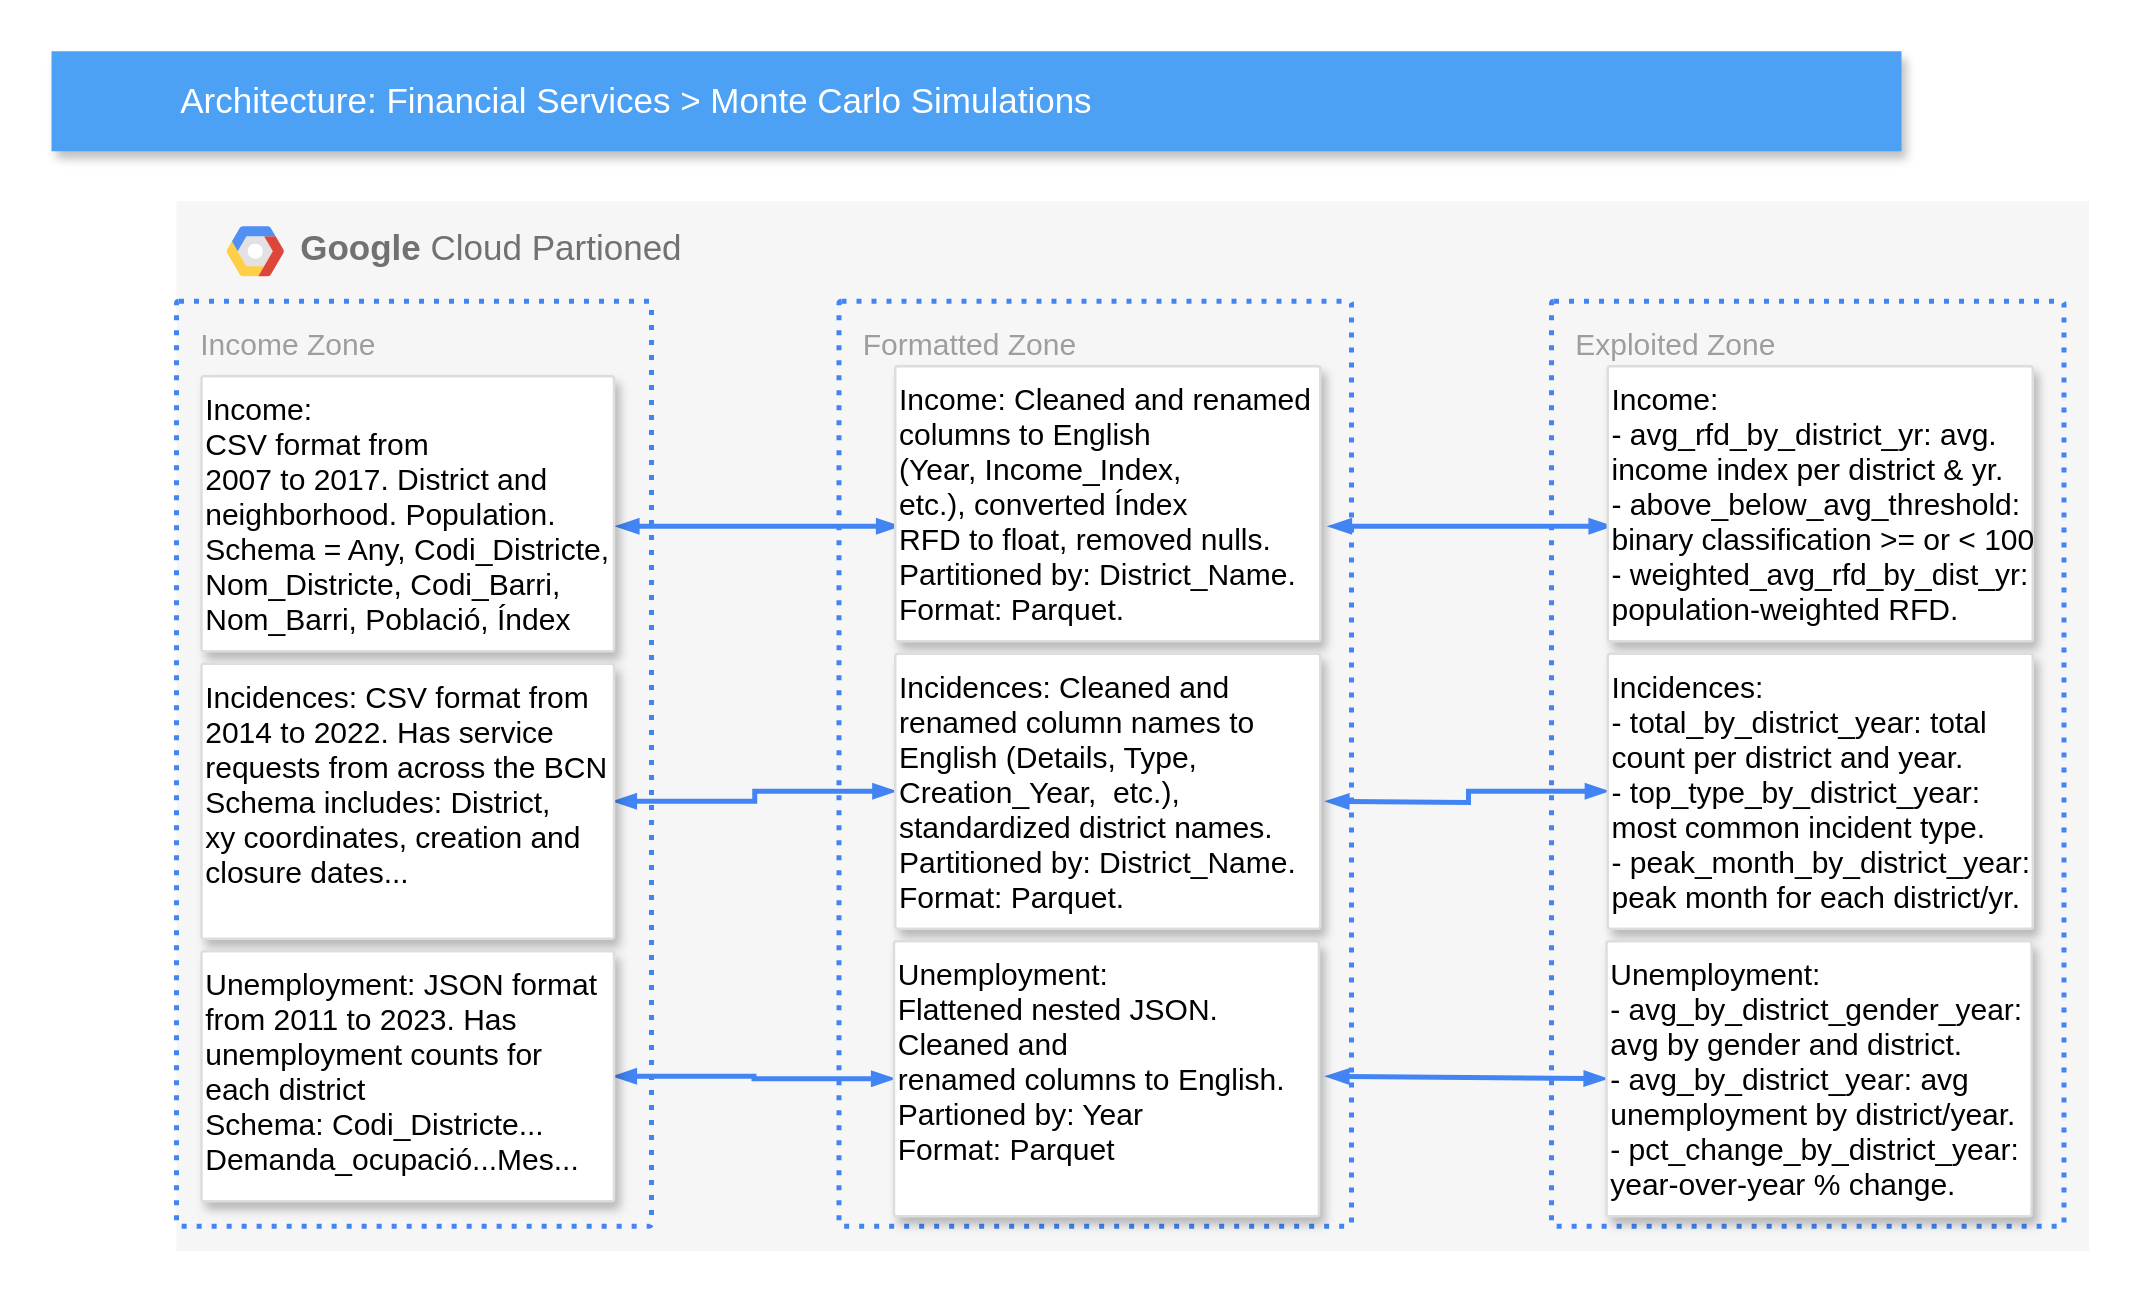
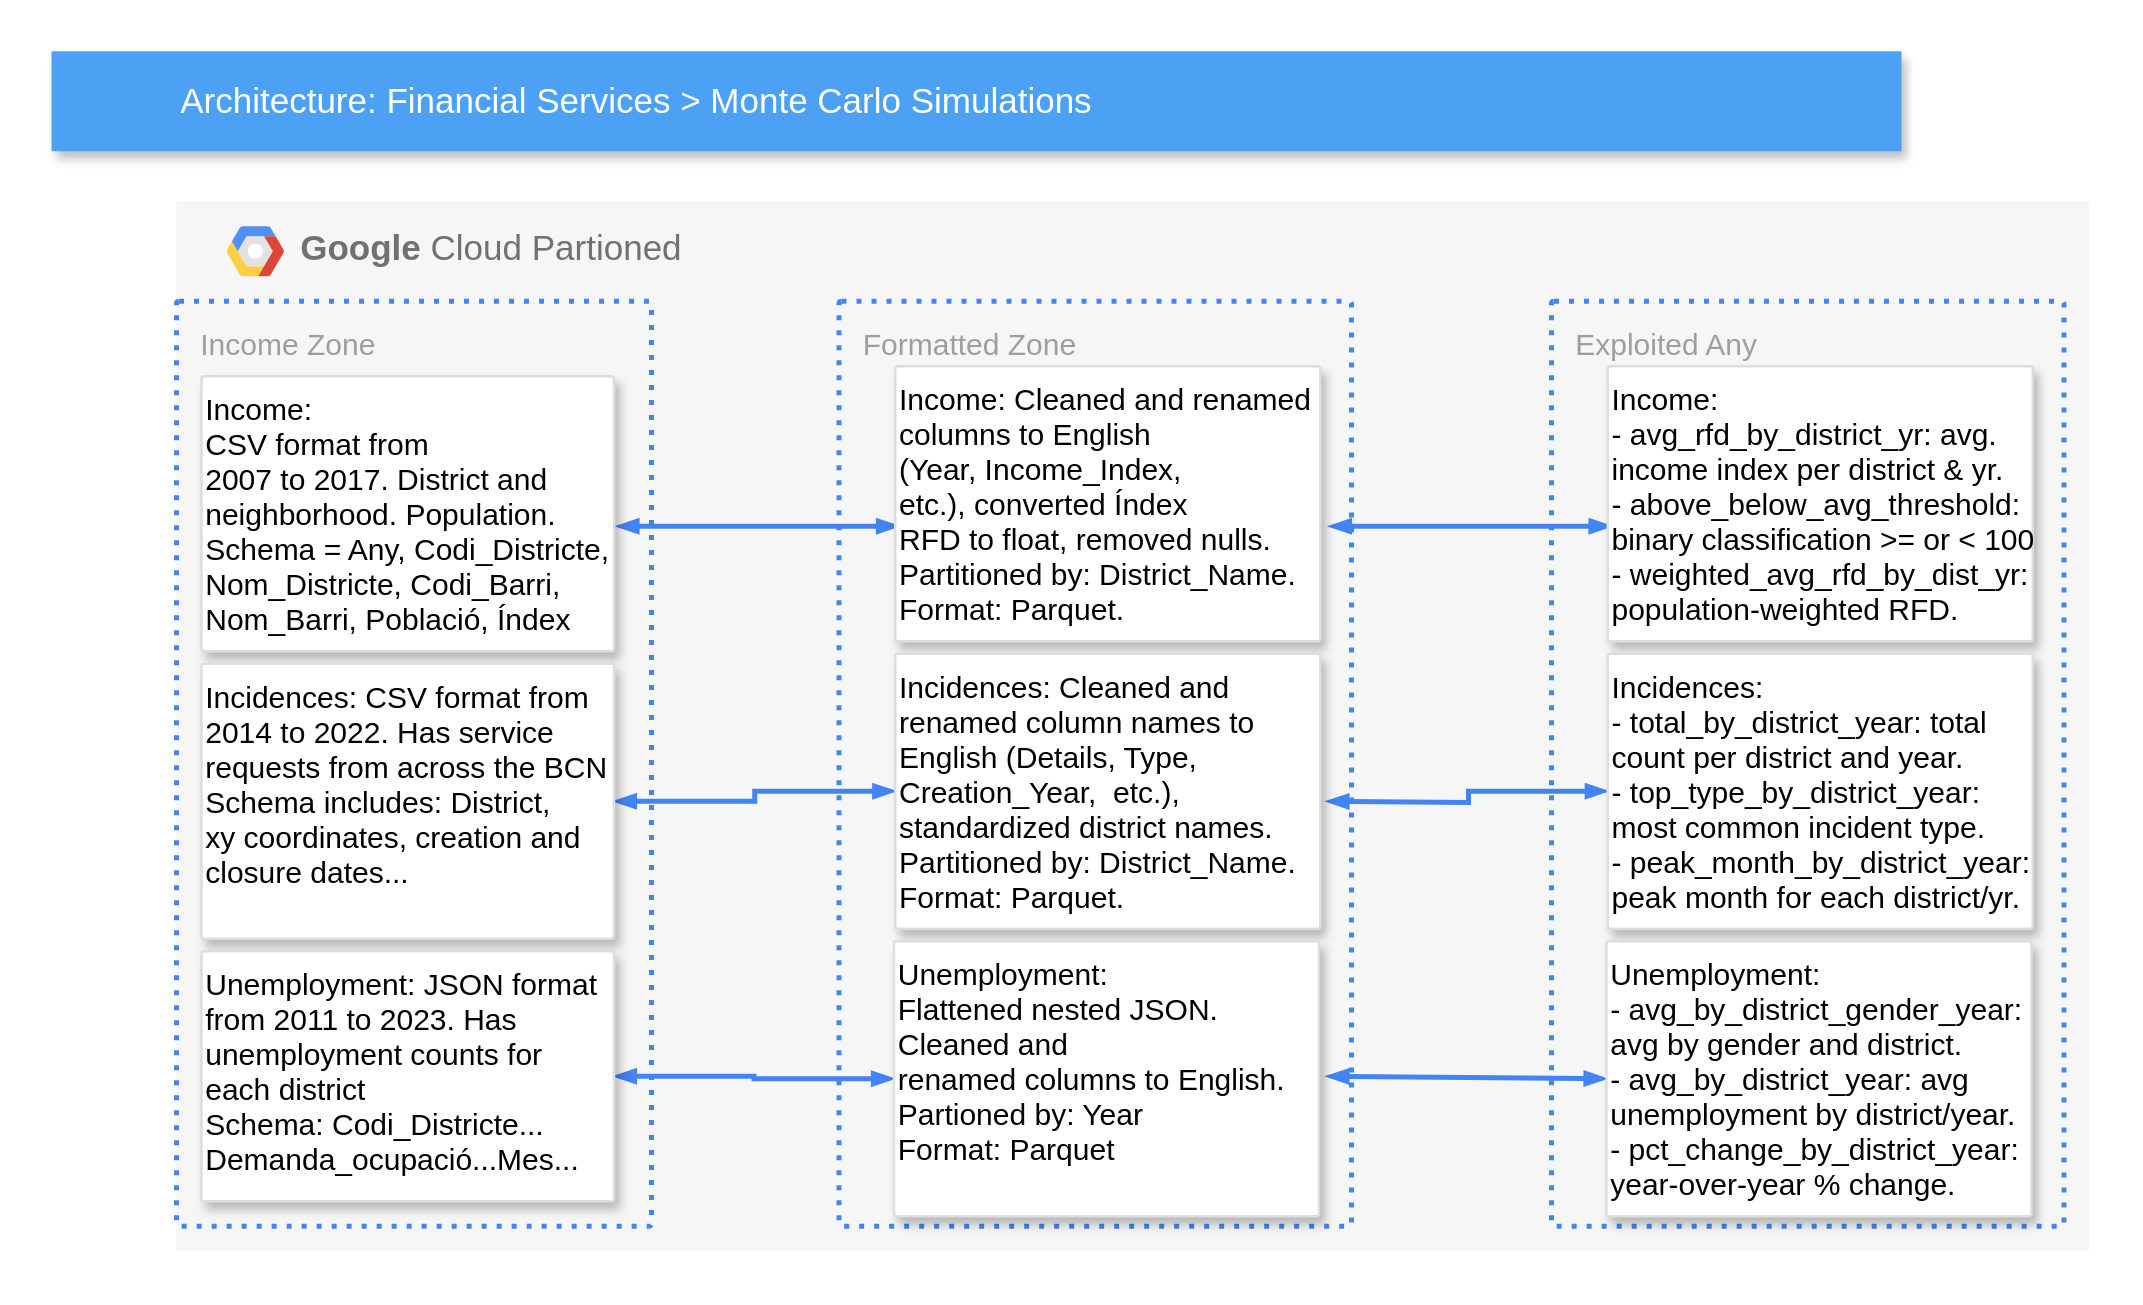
node "Exploited Zone": label "Exploited Zone" -> "Exploited Any"
